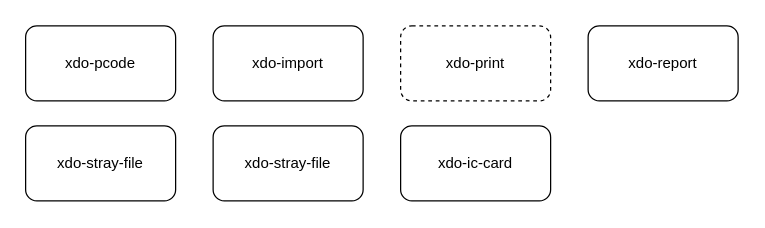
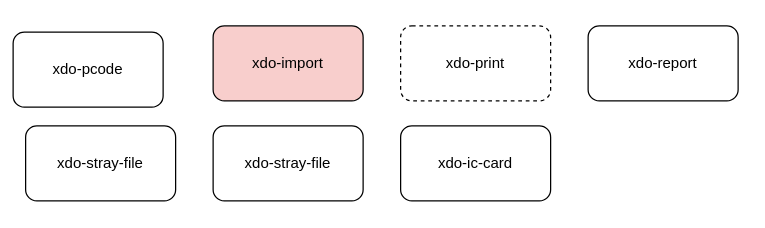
node "xdo-pcode": moved (101, 63) -> (88, 69)
node "xdo-import": fillcolor #ffffff -> #f8cecc
